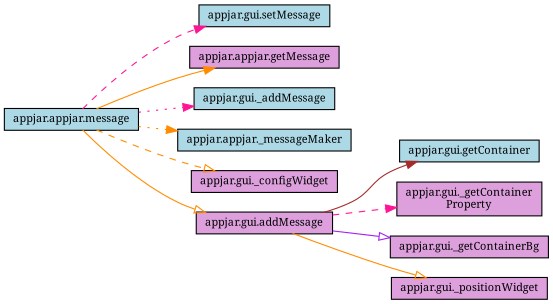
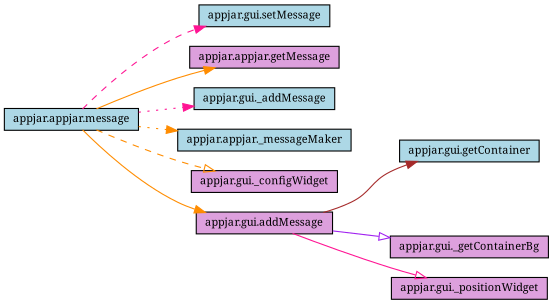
edge "appjar.appjar.message" -> "appjar.gui.addMessage": arrowhead onormal -> normal
node "appjar.gui._getContainer Property": removed
edge "appjar.gui.addMessage" -> "appjar.gui._positionWidget": color darkorange -> deeppink
